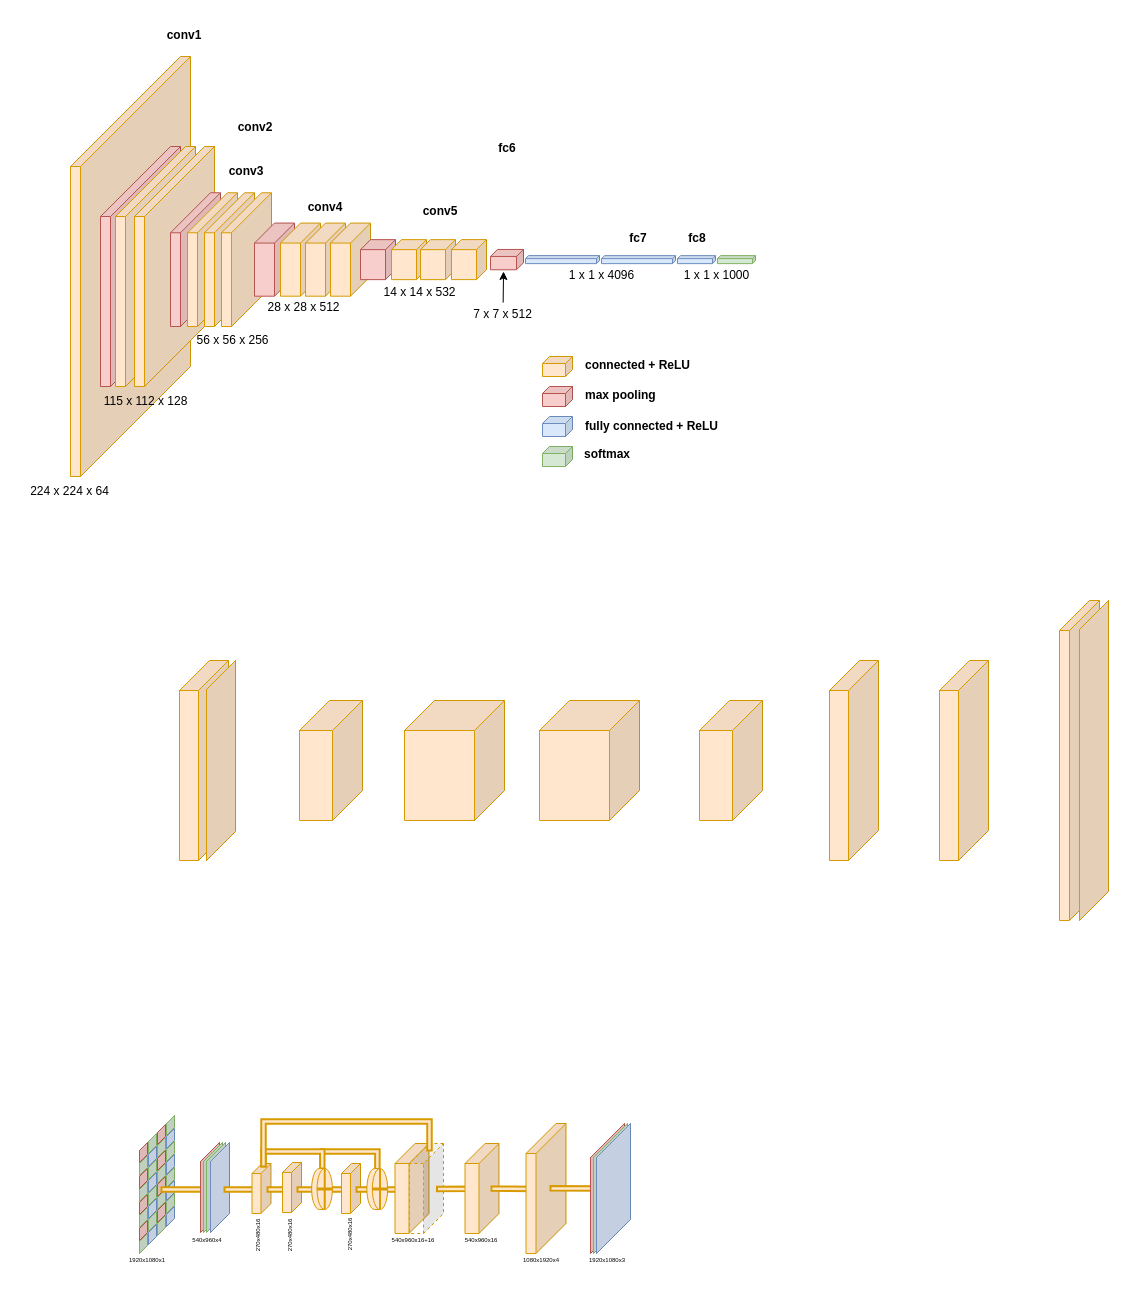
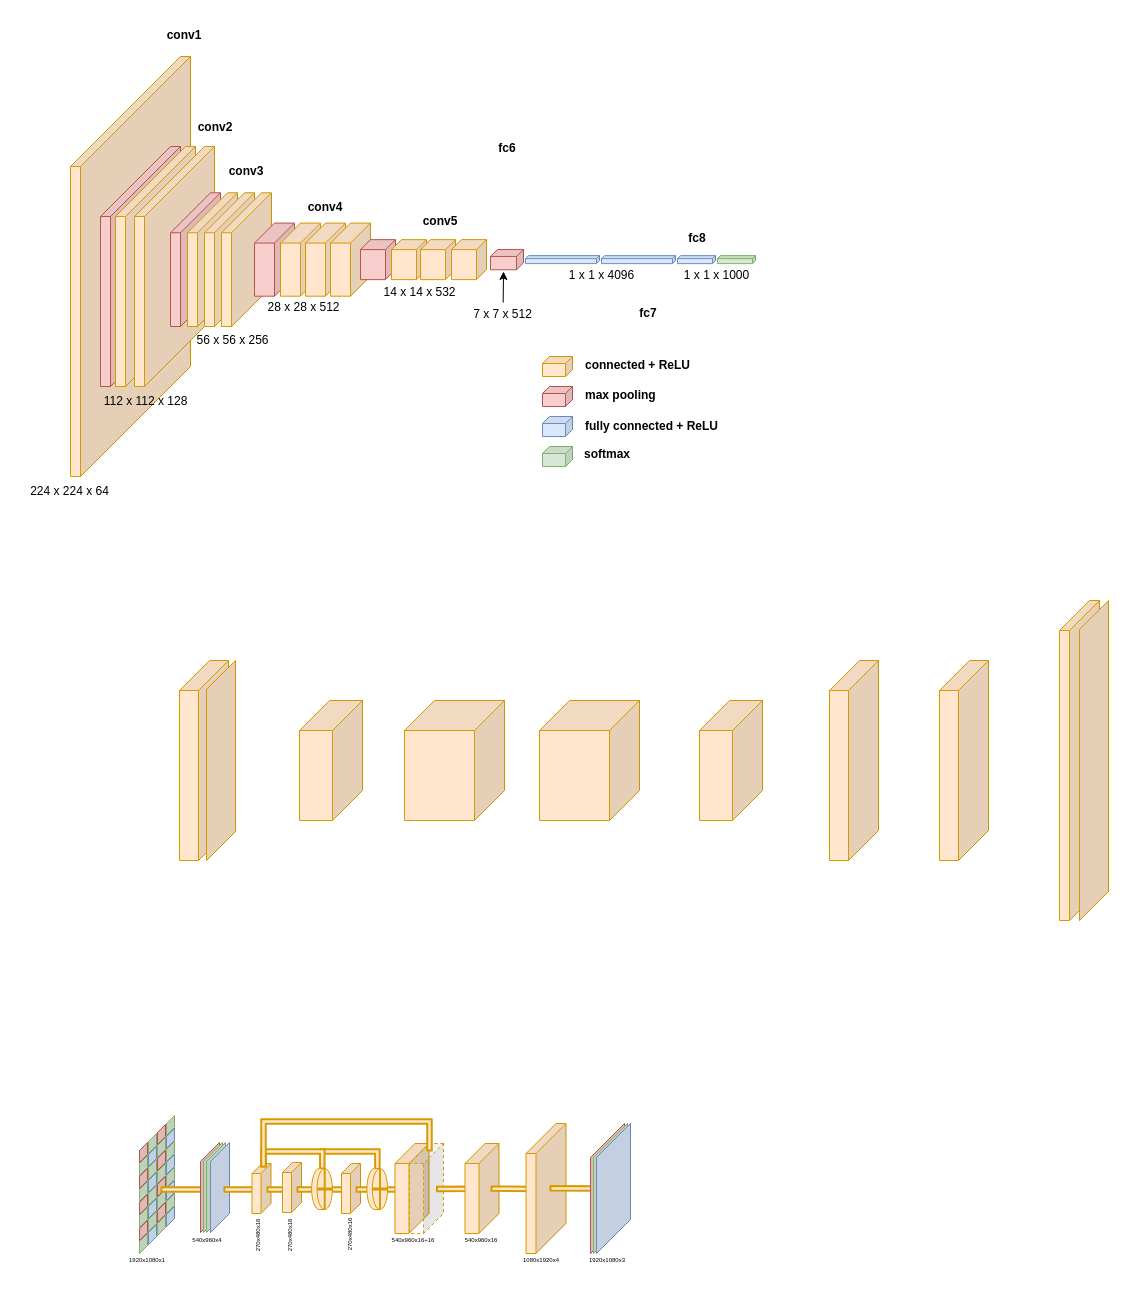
node "conv2": moved (256, 128) -> (216, 128)
node "conv5": moved (441, 212) -> (441, 222)
node "fc7": moved (639, 238) -> (649, 313)
node "115 x 112 x 128": label "115 x 112 x 128" -> "112 x 112 x 128"
